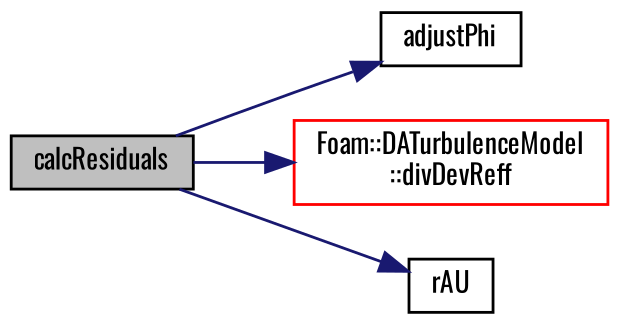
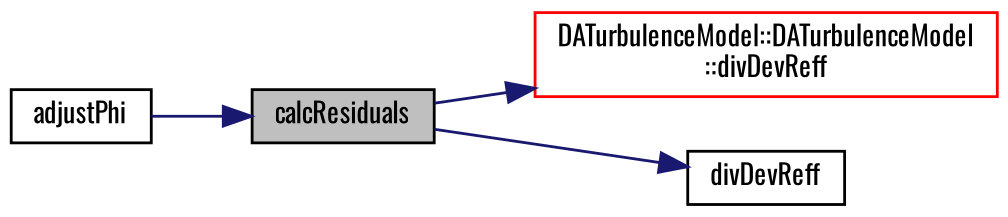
edge "calcResiduals" -> "adjustPhi": reversed
node "Foam::DATurbulenceModel ::divDevReff": label "Foam::DATurbulenceModel ::divDevReff" -> "DATurbulenceModel::DATurbulenceModel ::divDevReff"
node "rAU": label "rAU" -> "divDevReff"
